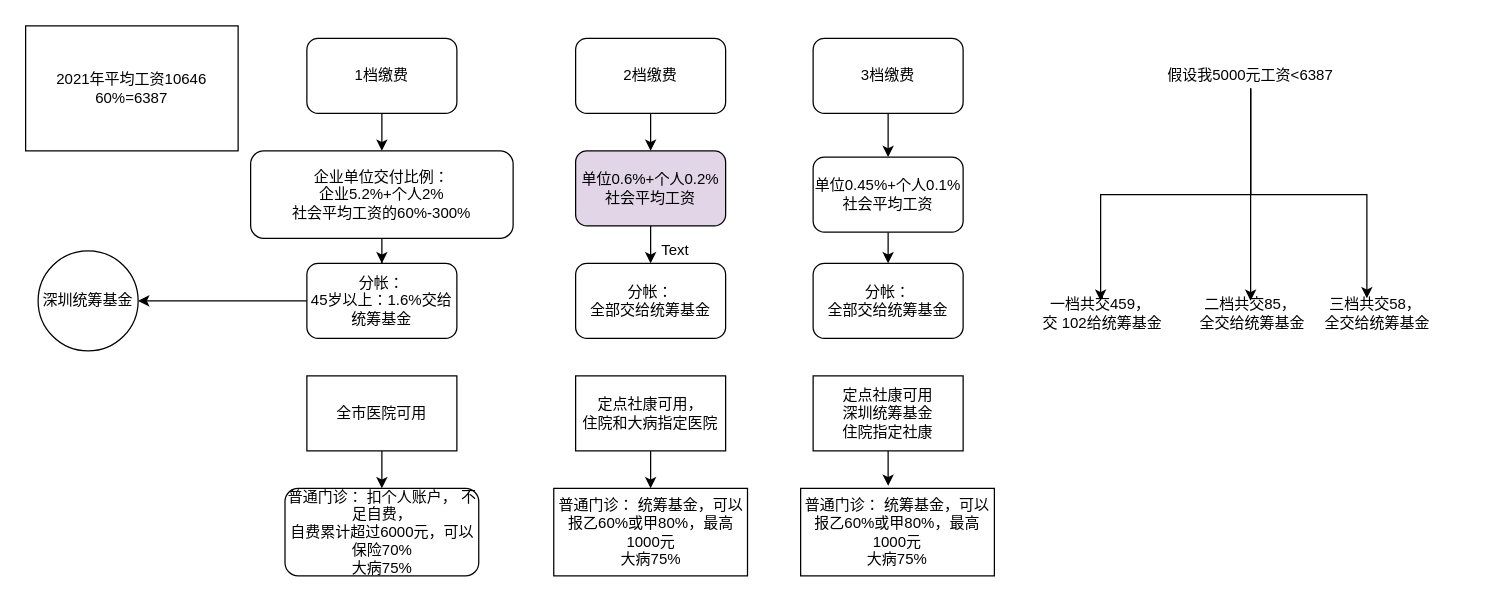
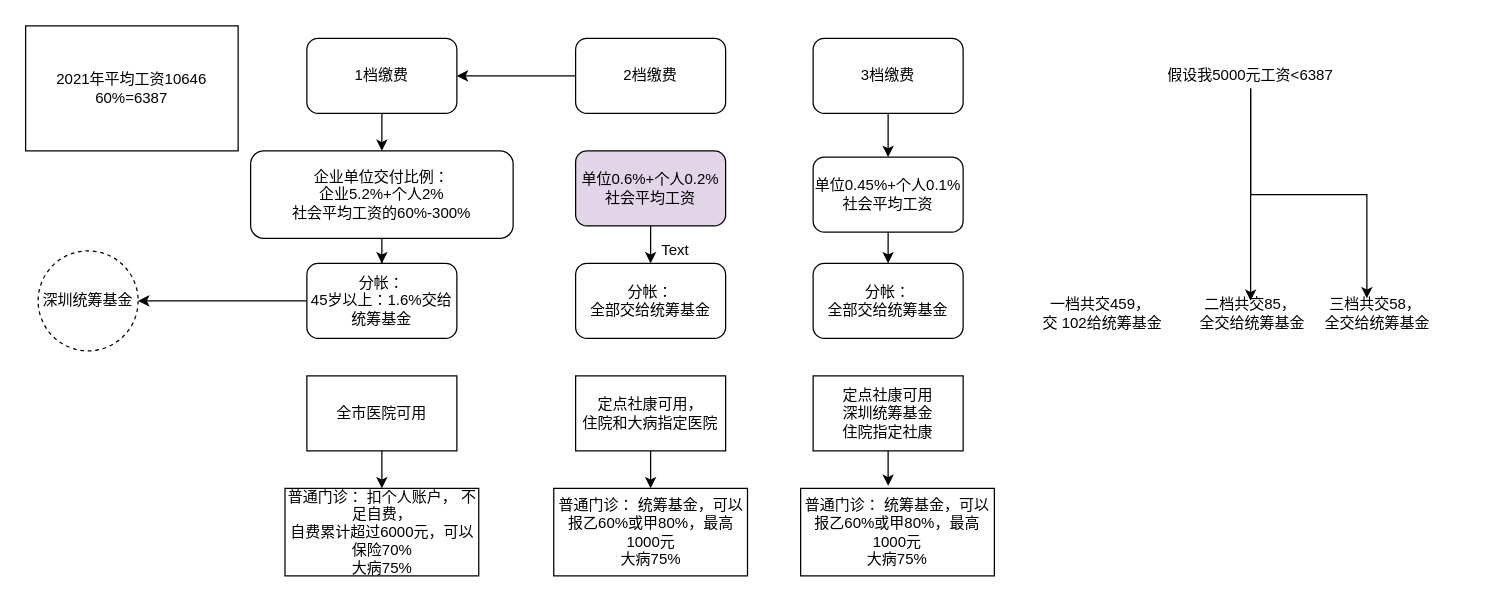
edge "2档缴费" -> "单位0.6%+个人0.2% 社会平均工资": now "2档缴费" -> "1档缴费"
edge "假设我5000元工资<6387" -> "一档共交459， 交 102给统筹基金": removed
node "深圳统筹基金": style solid -> dashed
node "普通门诊： 扣个人账户， 不足自费， 自费累计超过6000元，可以保险70% 大病75%": shape rounded rectangle -> rectangle
